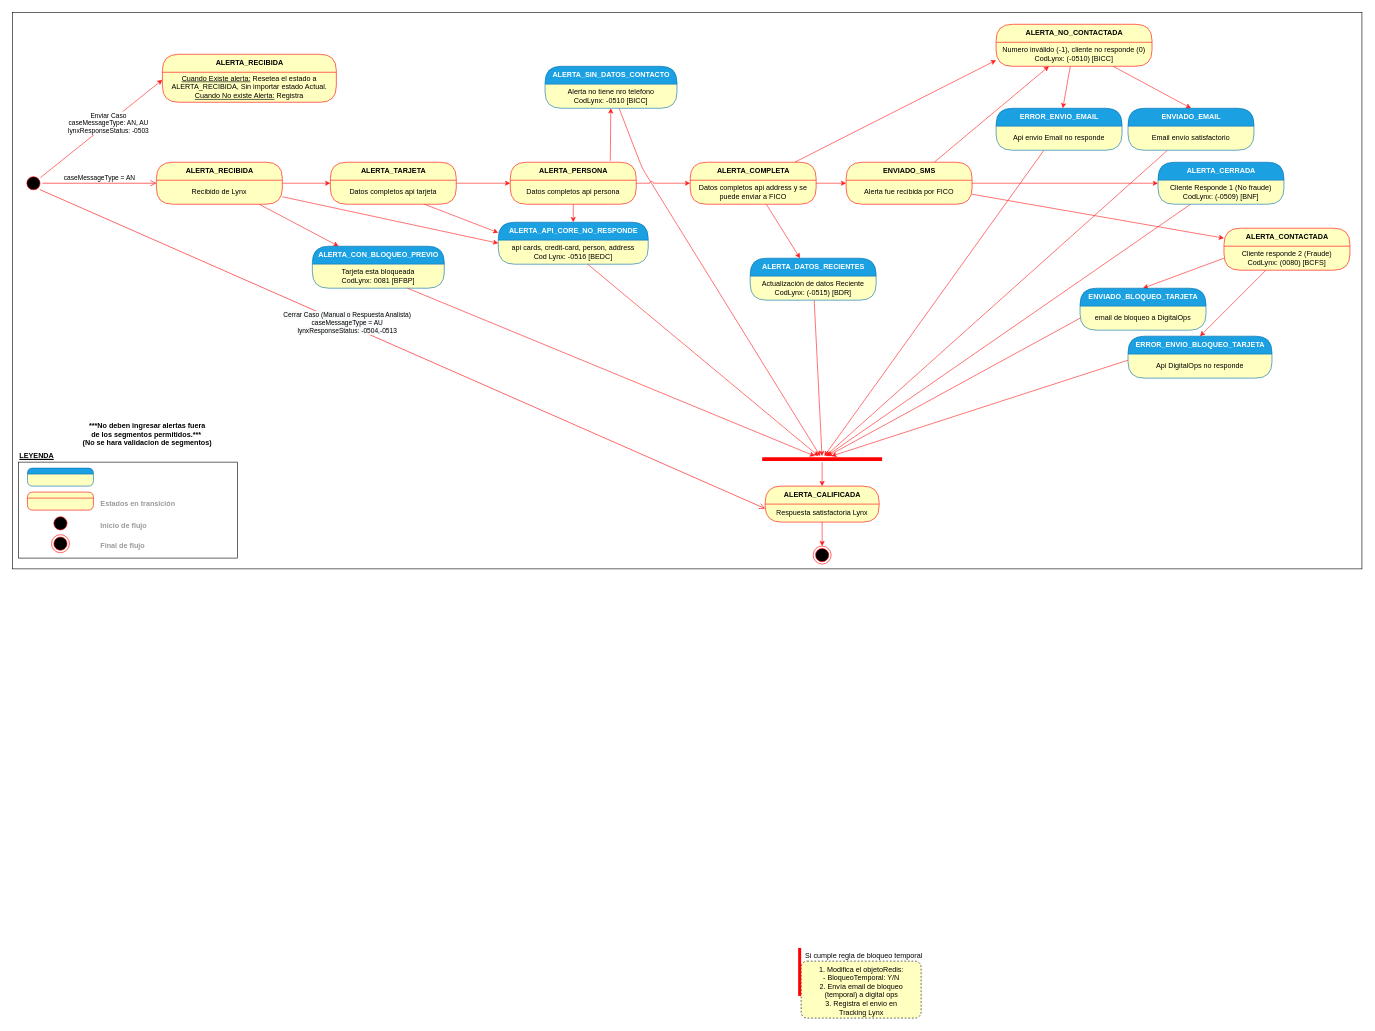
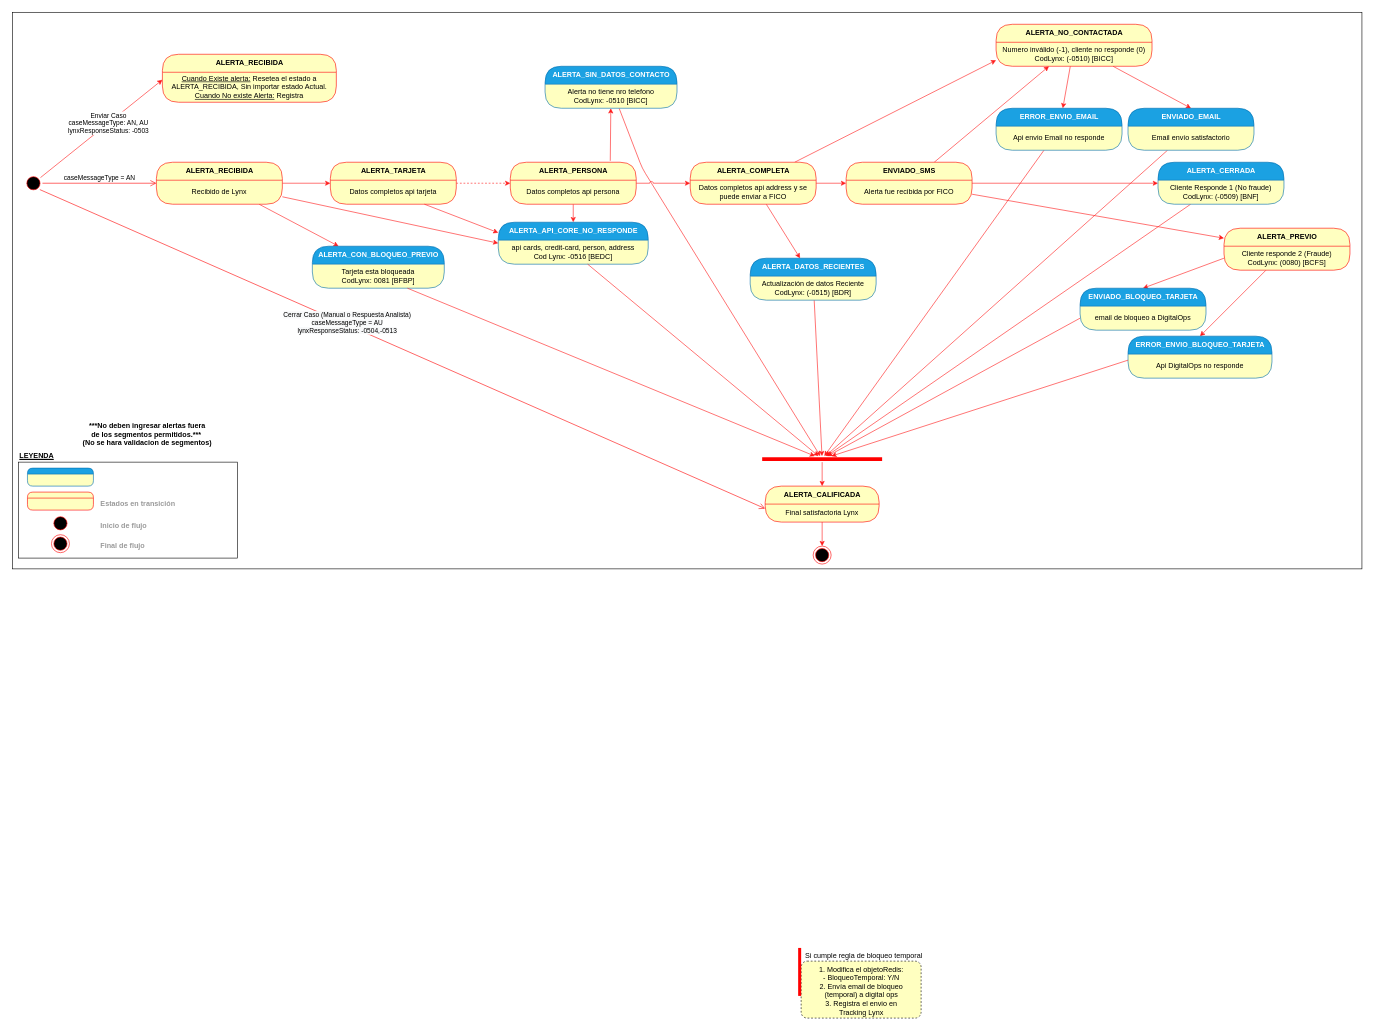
edge "ALERTA_TARJETA" -> "Datos completos api persona": style solid -> dashed
node "ALERTA_CONTACTADA": label "ALERTA_CONTACTADA" -> "ALERTA_PREVIO"
node "Respuesta satisfactoria Lynx": label "Respuesta satisfactoria Lynx" -> "Final satisfactoria Lynx"
